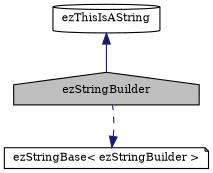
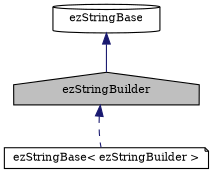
node "ezThisIsAString": label "ezThisIsAString" -> "ezStringBase"
edge "ezStringBuilder" -> "ezStringBase< ezStringBuilder >": reversed
